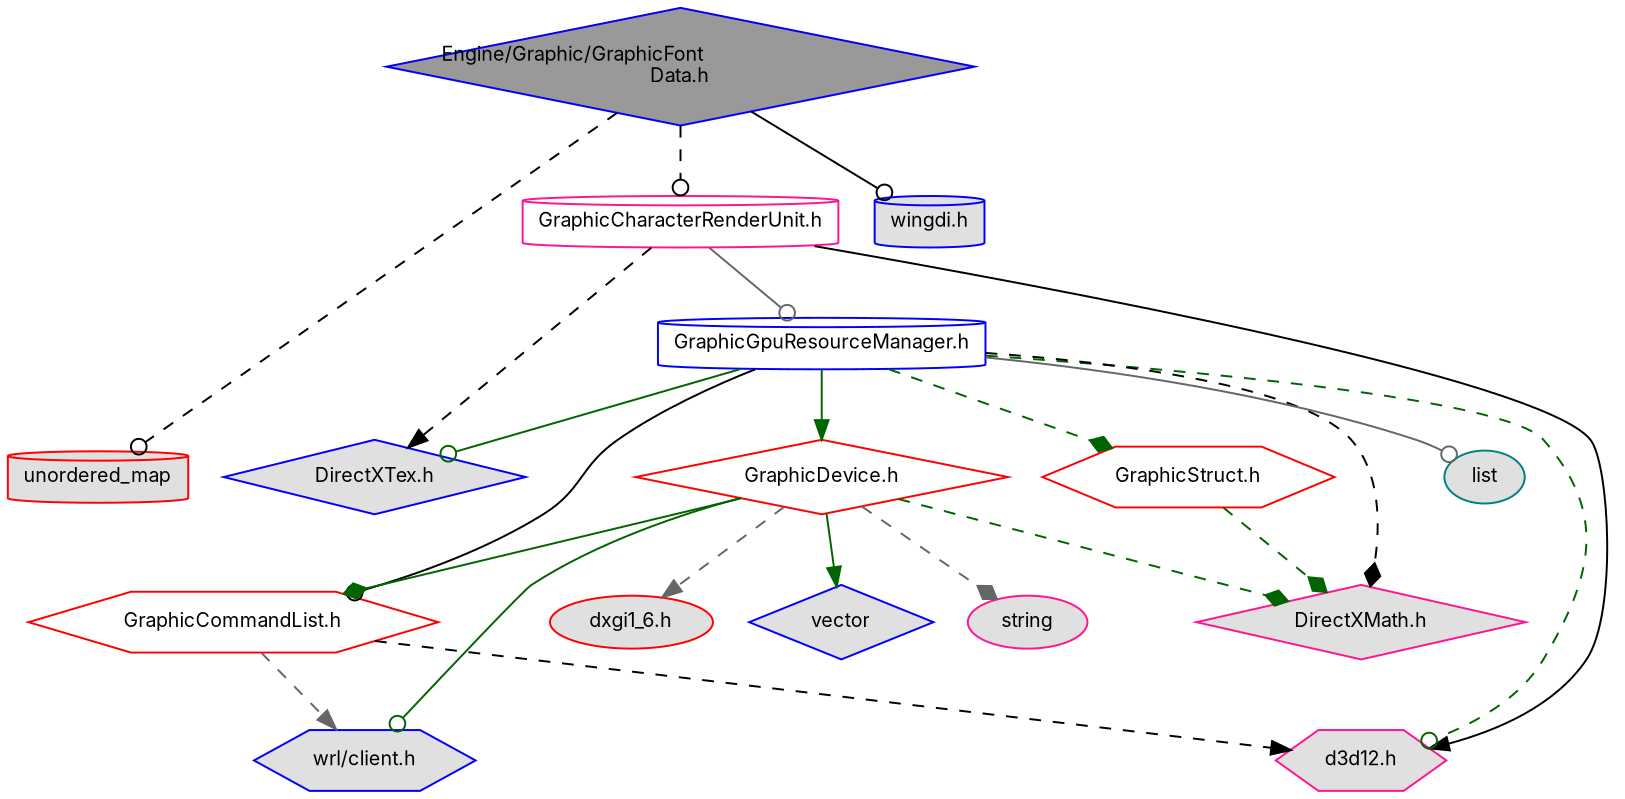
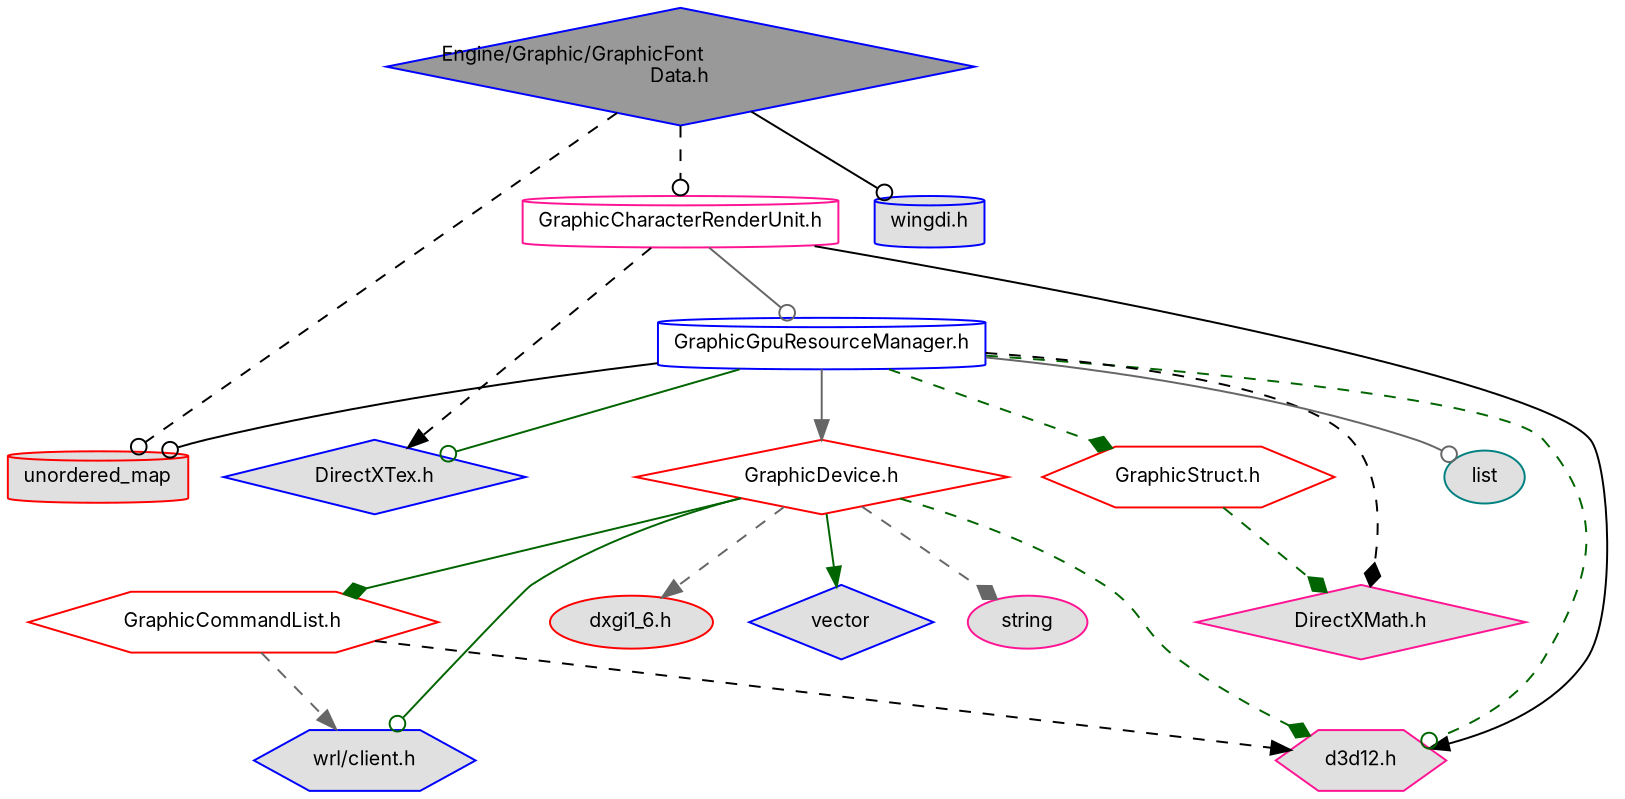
edge "GraphicGpuResourceManager.h" -> "GraphicDevice.h": color darkgreen -> gray40
edge "GraphicGpuResourceManager.h" -> "GraphicCommandList.h": now "GraphicGpuResourceManager.h" -> "unordered_map"
edge "GraphicDevice.h" -> "DirectXMath.h": now "GraphicDevice.h" -> "d3d12.h"
